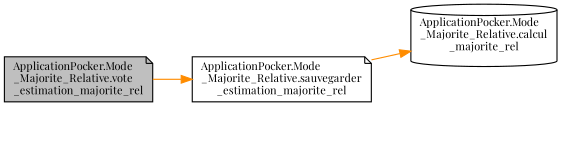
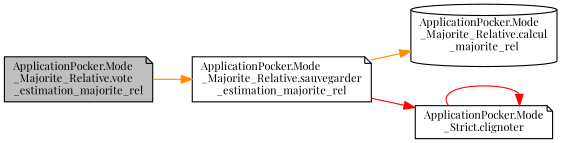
node "ApplicationPocker.Mode _Strict.clignoter": added
